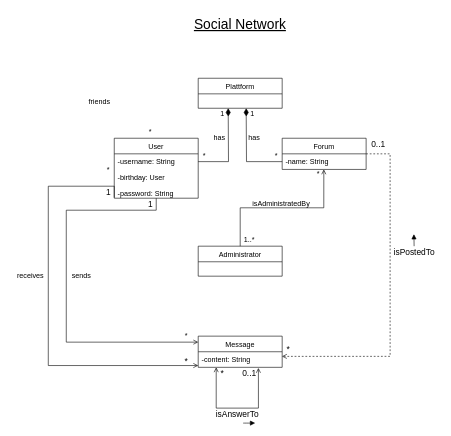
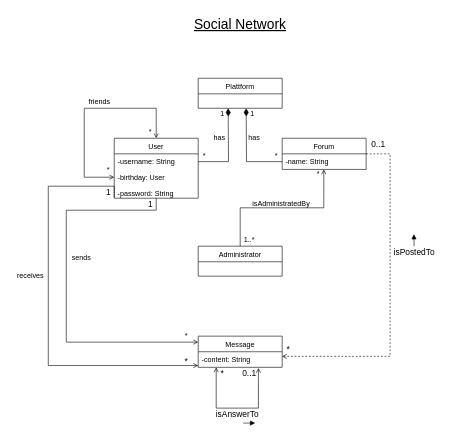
edge "User" -- "-birthday: User": added
node "sends": moved (81, 276) -> (81, 258)
